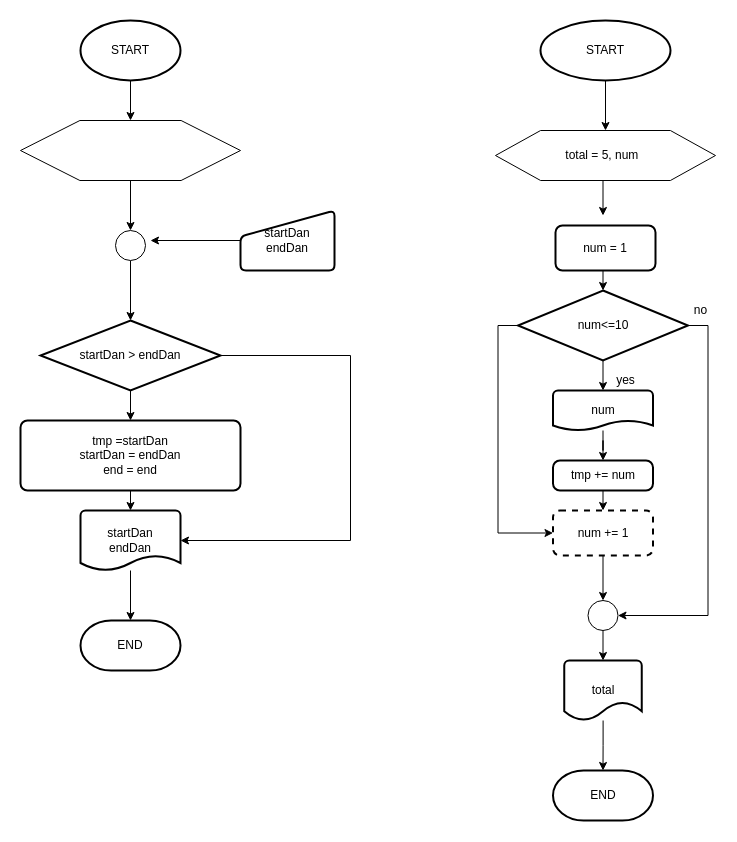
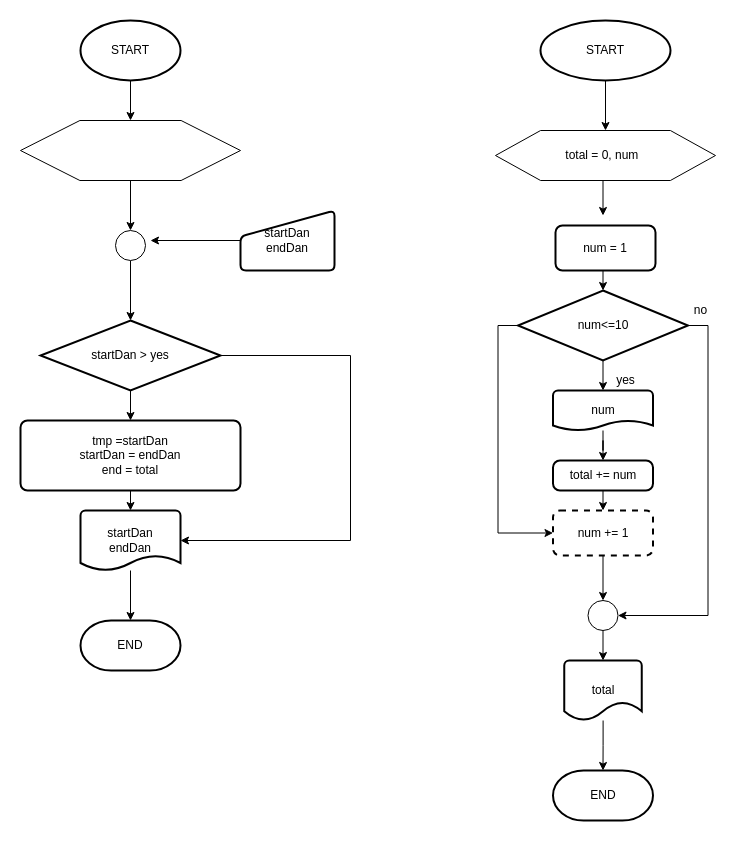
node "total = 5, num": label "total = 5, num" -> "total = 0, num"
node "startDan > endDan": label "startDan > endDan" -> "startDan > yes"
node "tmp =startDan startDan = endDan end = end": label "tmp =startDan startDan = endDan end = end" -> "tmp =startDan startDan = endDan end = total"
node "tmp += num": label "tmp += num" -> "total += num"
